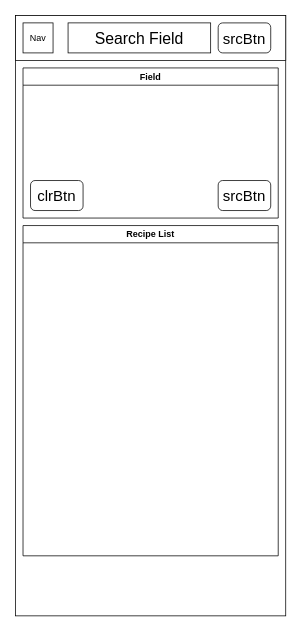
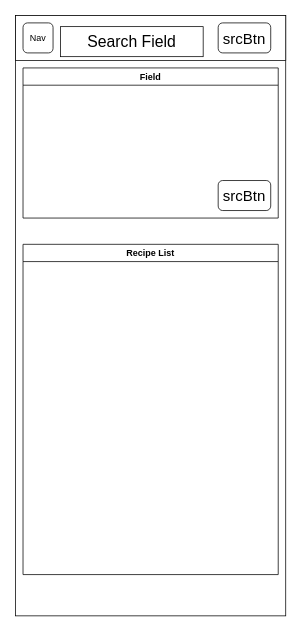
node "Nav": shape rectangle -> rounded rectangle
node "Search Field": moved (139, 38) -> (132, 42)
node "clrBtn": removed
node "Recipe List": moved (150, 390) -> (150, 409)
